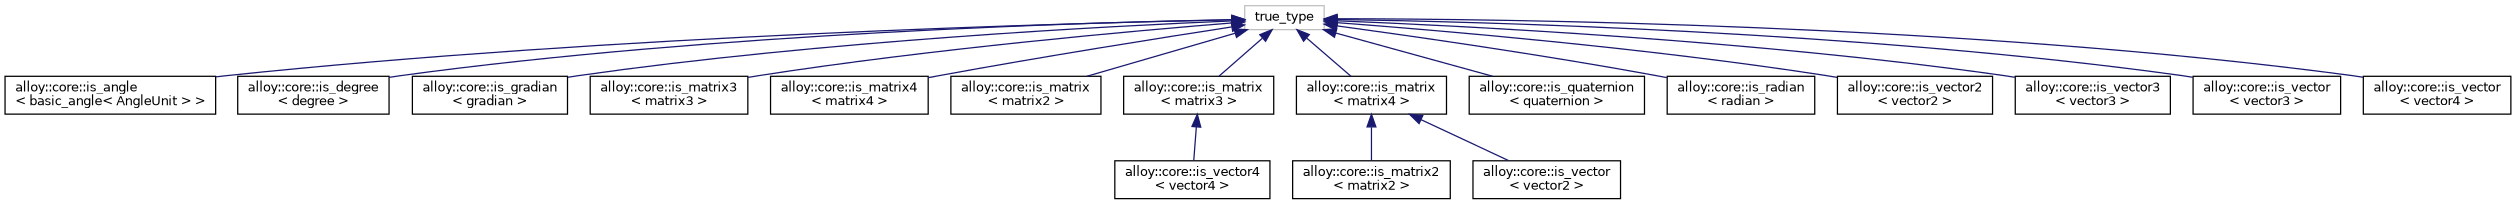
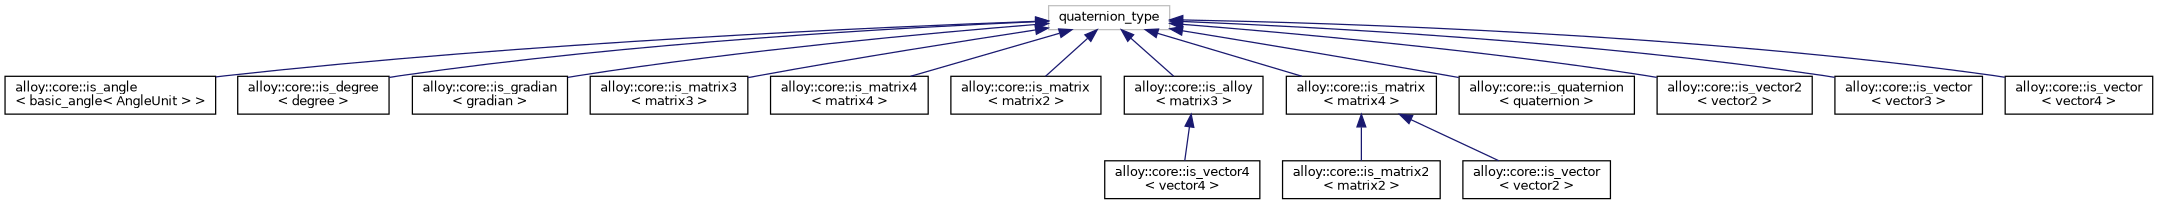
node "true_type": label "true_type" -> "quaternion_type"
node "alloy::core::is_matrix < matrix3 >": label "alloy::core::is_matrix < matrix3 >" -> "alloy::core::is_alloy < matrix3 >"
node "alloy::core::is_radian < radian >": removed
node "alloy::core::is_vector3 < vector3 >": removed
